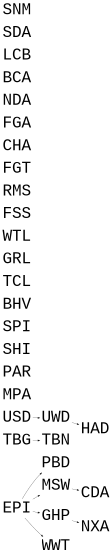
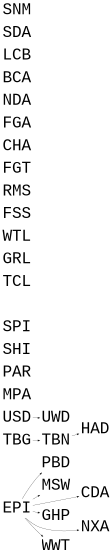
node "BHV": removed
edge "UWD" -> "HAD": now "TBN" -> "HAD"
edge "MSW" -> "CDA": now "EPI" -> "CDA"
edge "GHP" -> "NXA": now "EPI" -> "NXA"
